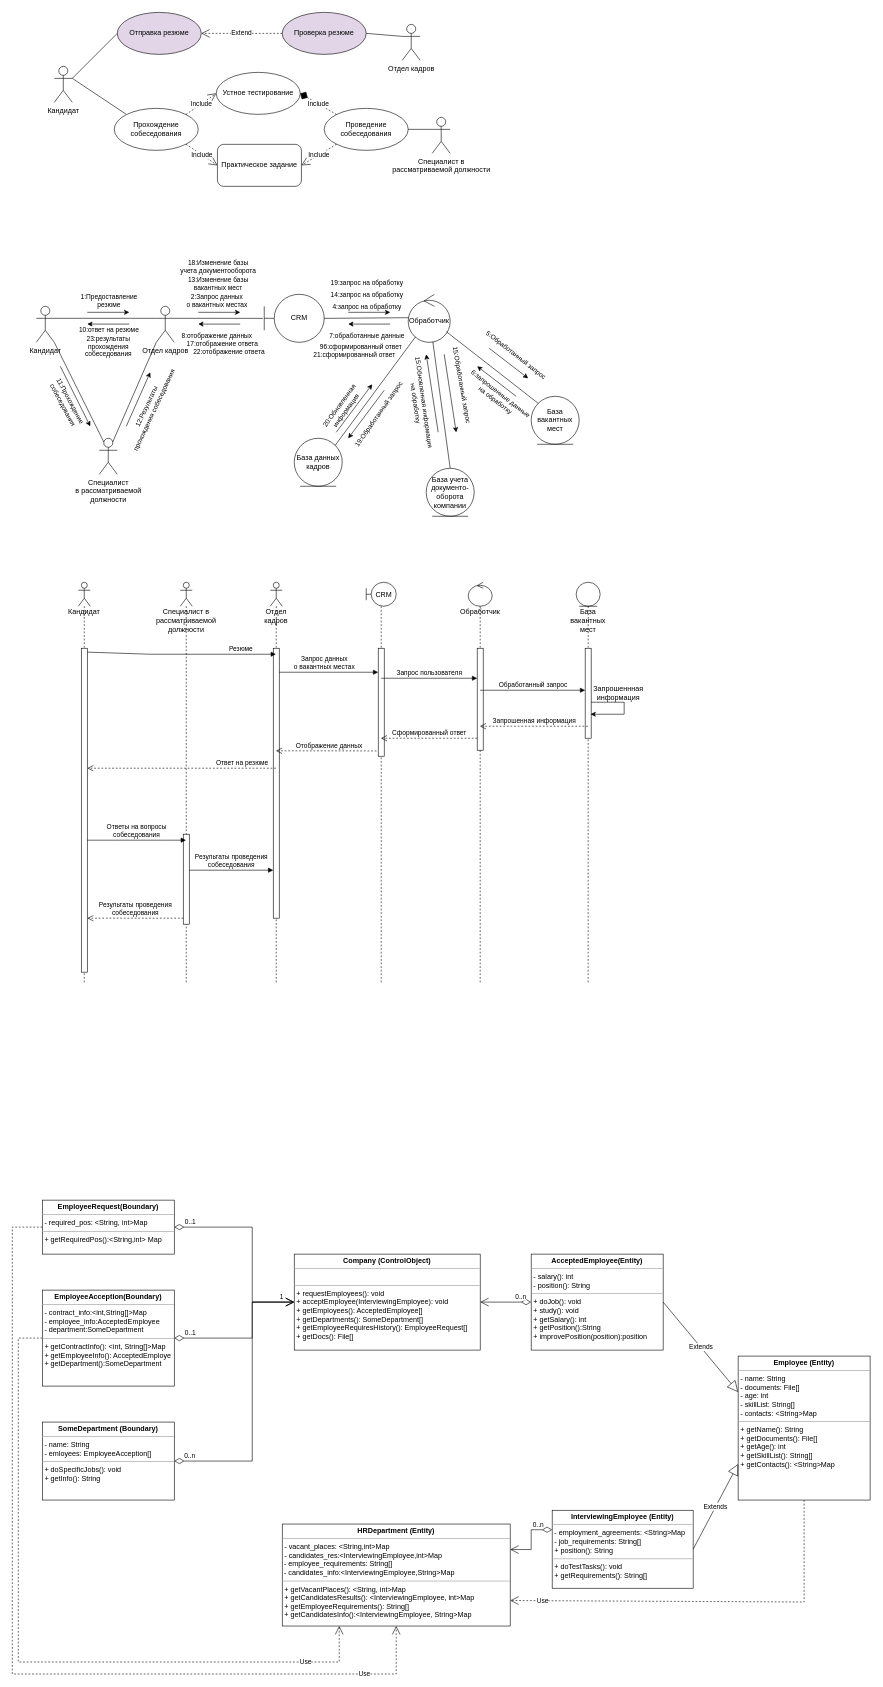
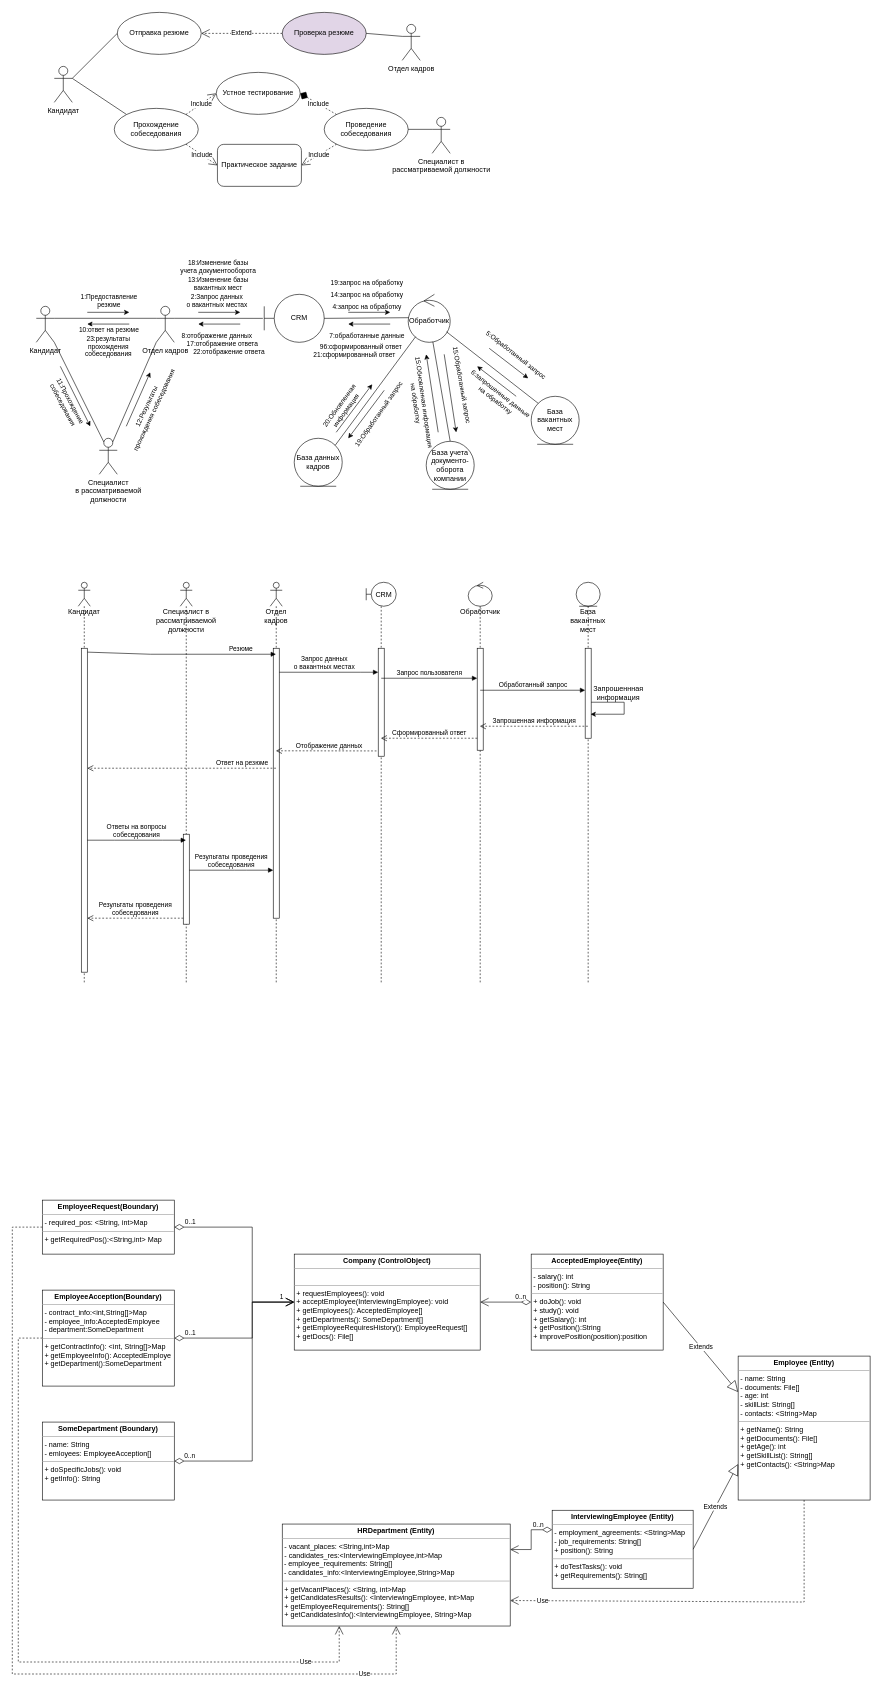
node "Отправка резюме": fillcolor #e1d5e7 -> #ffffff
node "База учета документо- оборота компании": moved (450, 492) -> (450, 465)
